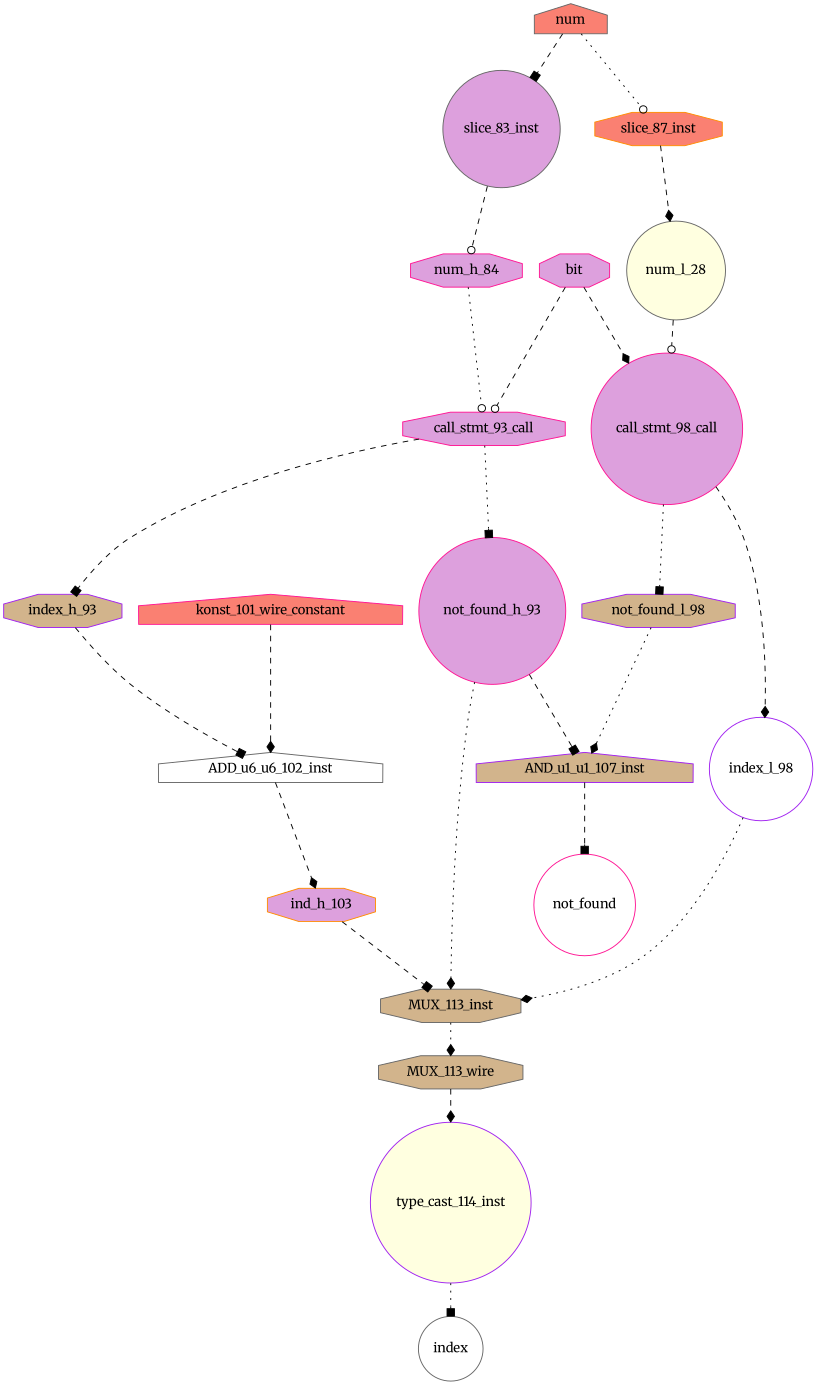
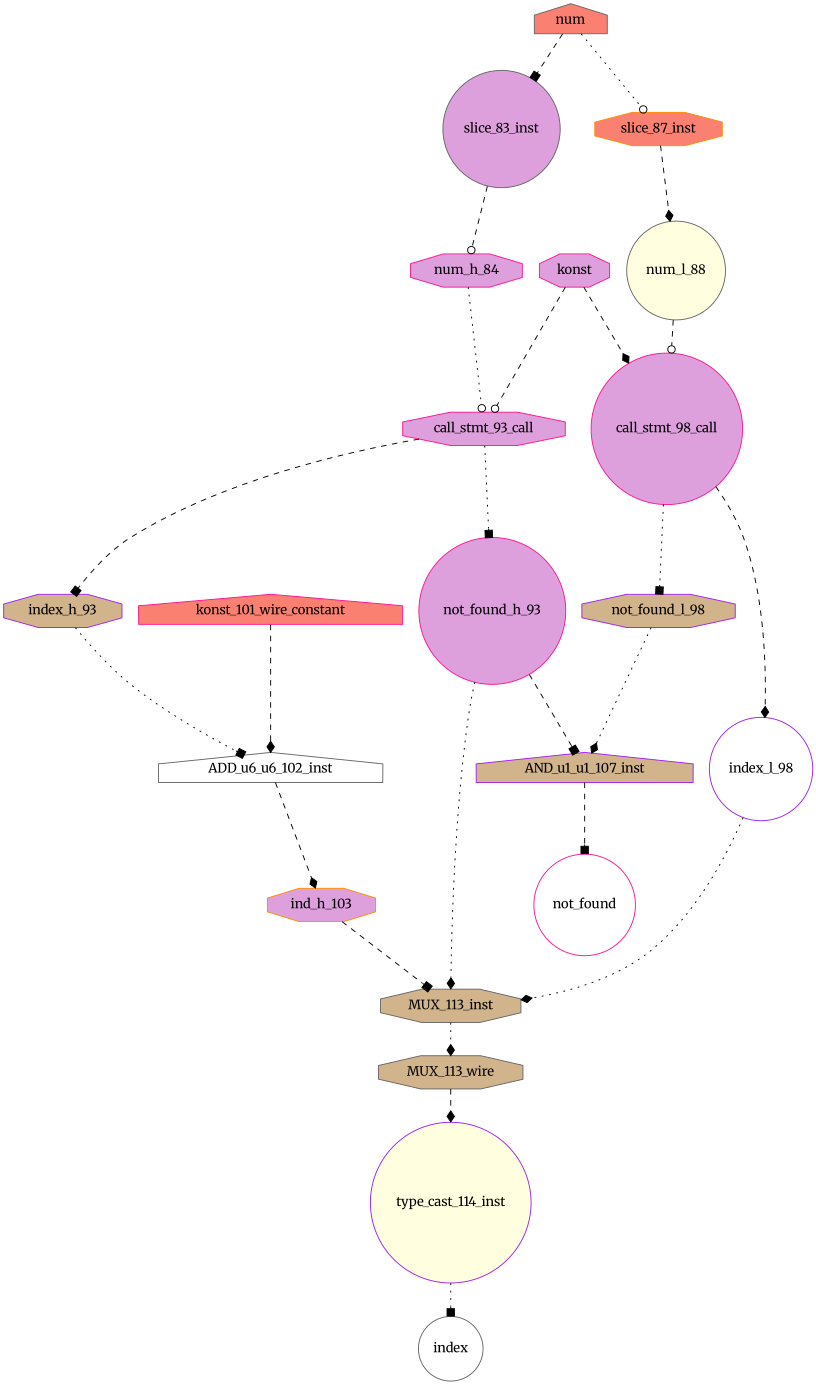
node "bit": label "bit" -> "konst"
node "num_l_28": label "num_l_28" -> "num_l_88"
edge "index_h_93" -> "ADD_u6_u6_102_inst": style dashed -> dotted
